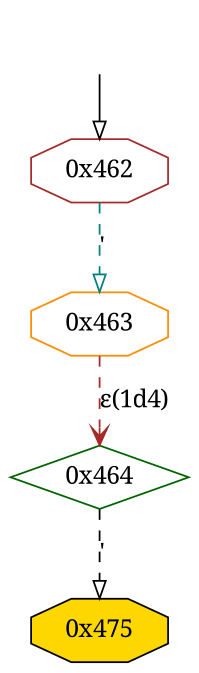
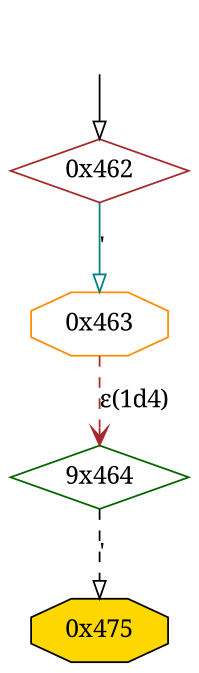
node "0x462": shape octagon -> diamond
edge "0x462" -> "0x463": style dashed -> solid
node "0x464": label "0x464" -> "9x464"
